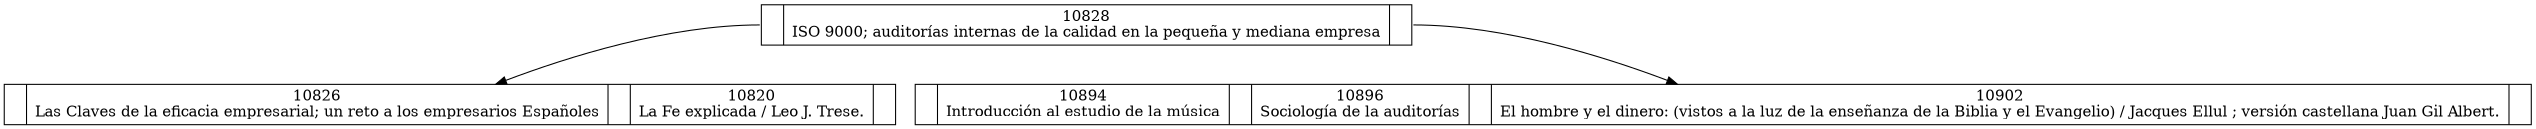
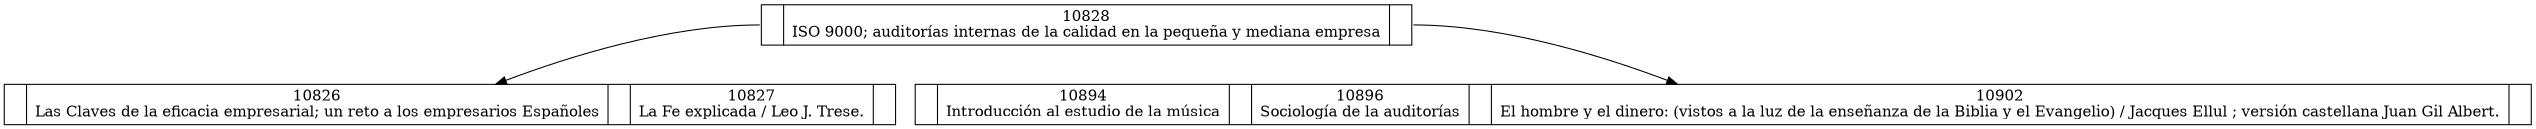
node "10826": text "10820" -> "10827"
